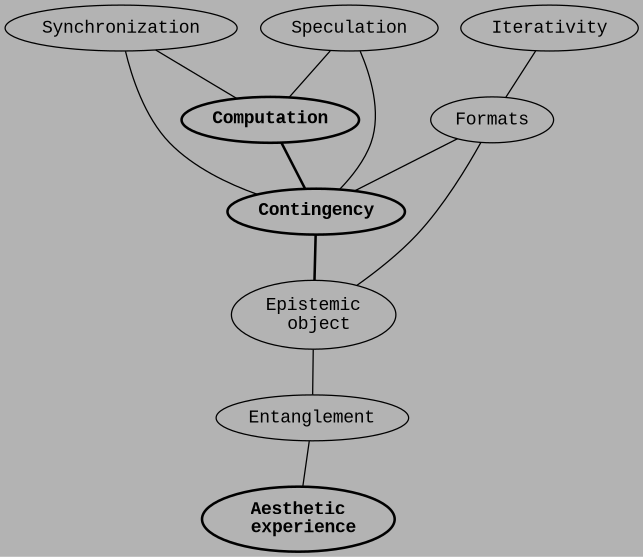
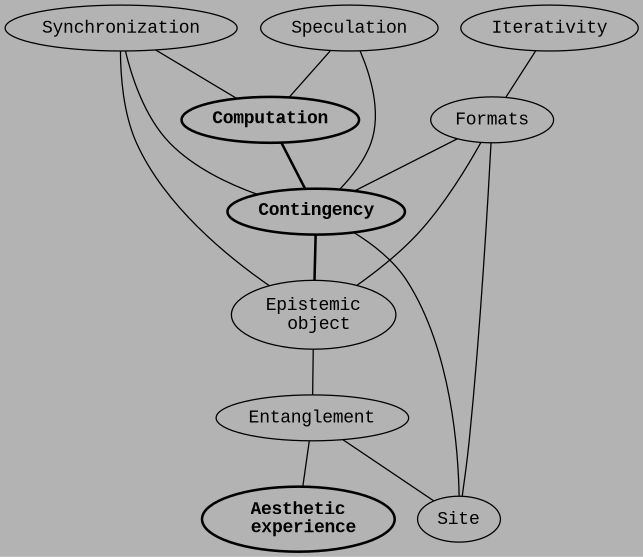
edge "Synchronization" -- "Epistemic object": added
node "Site": added
